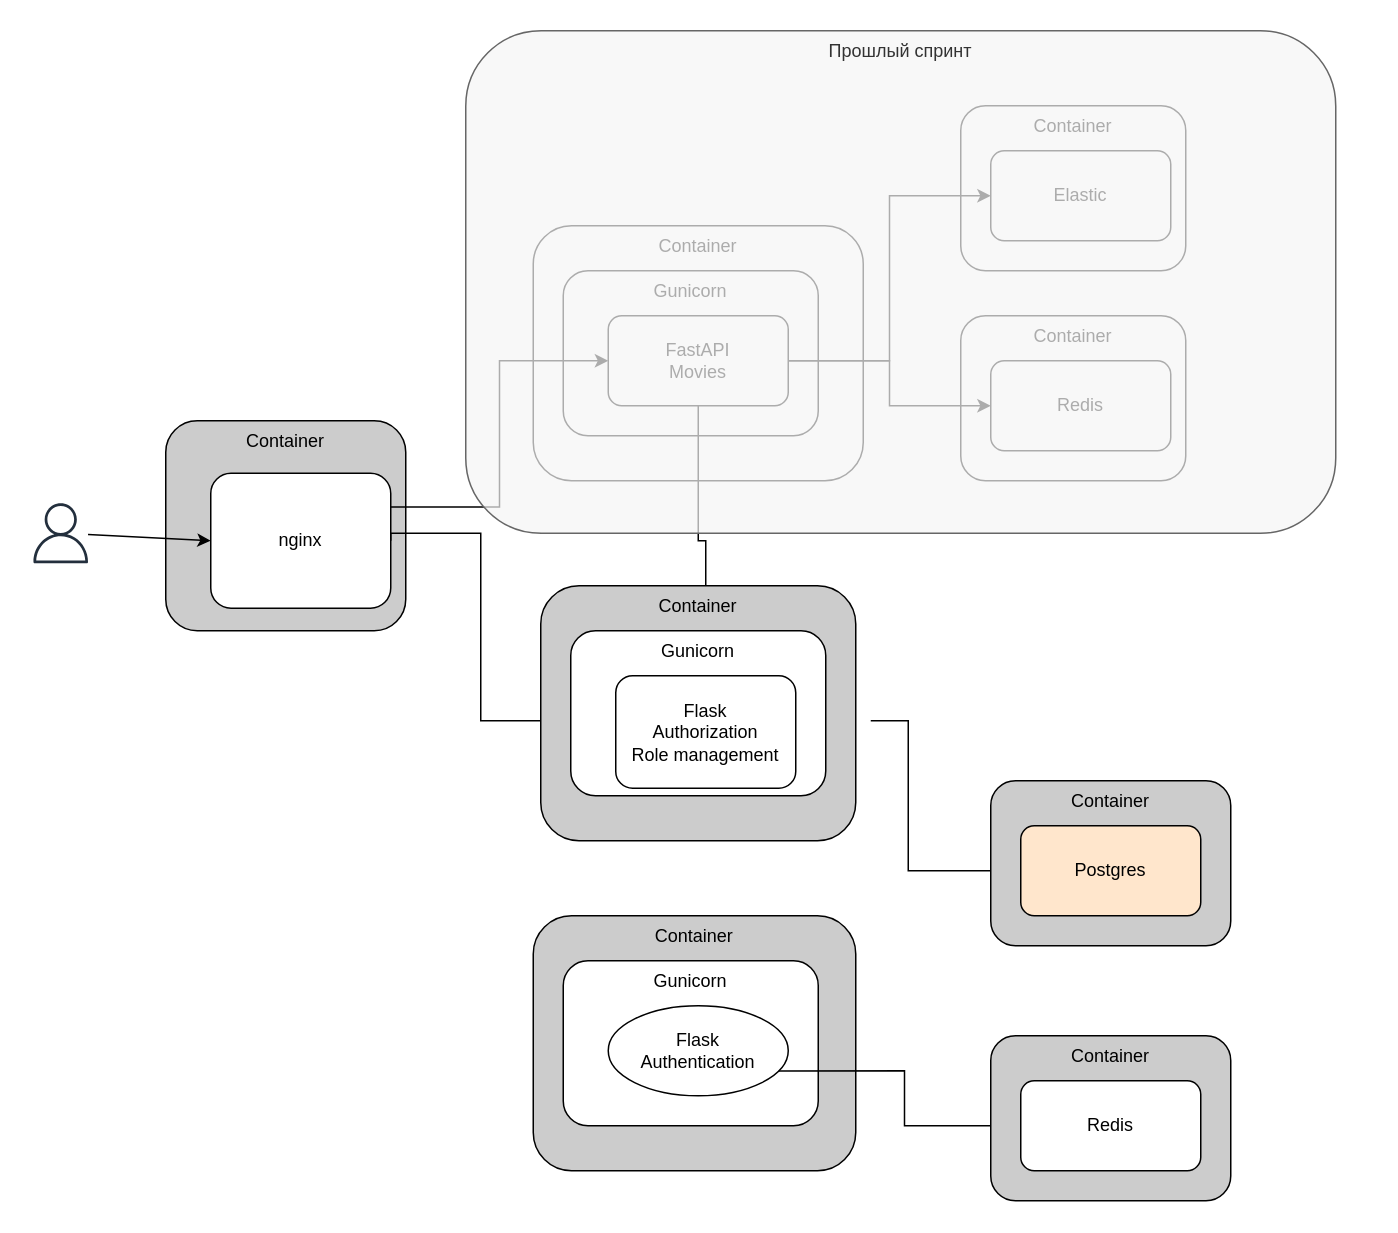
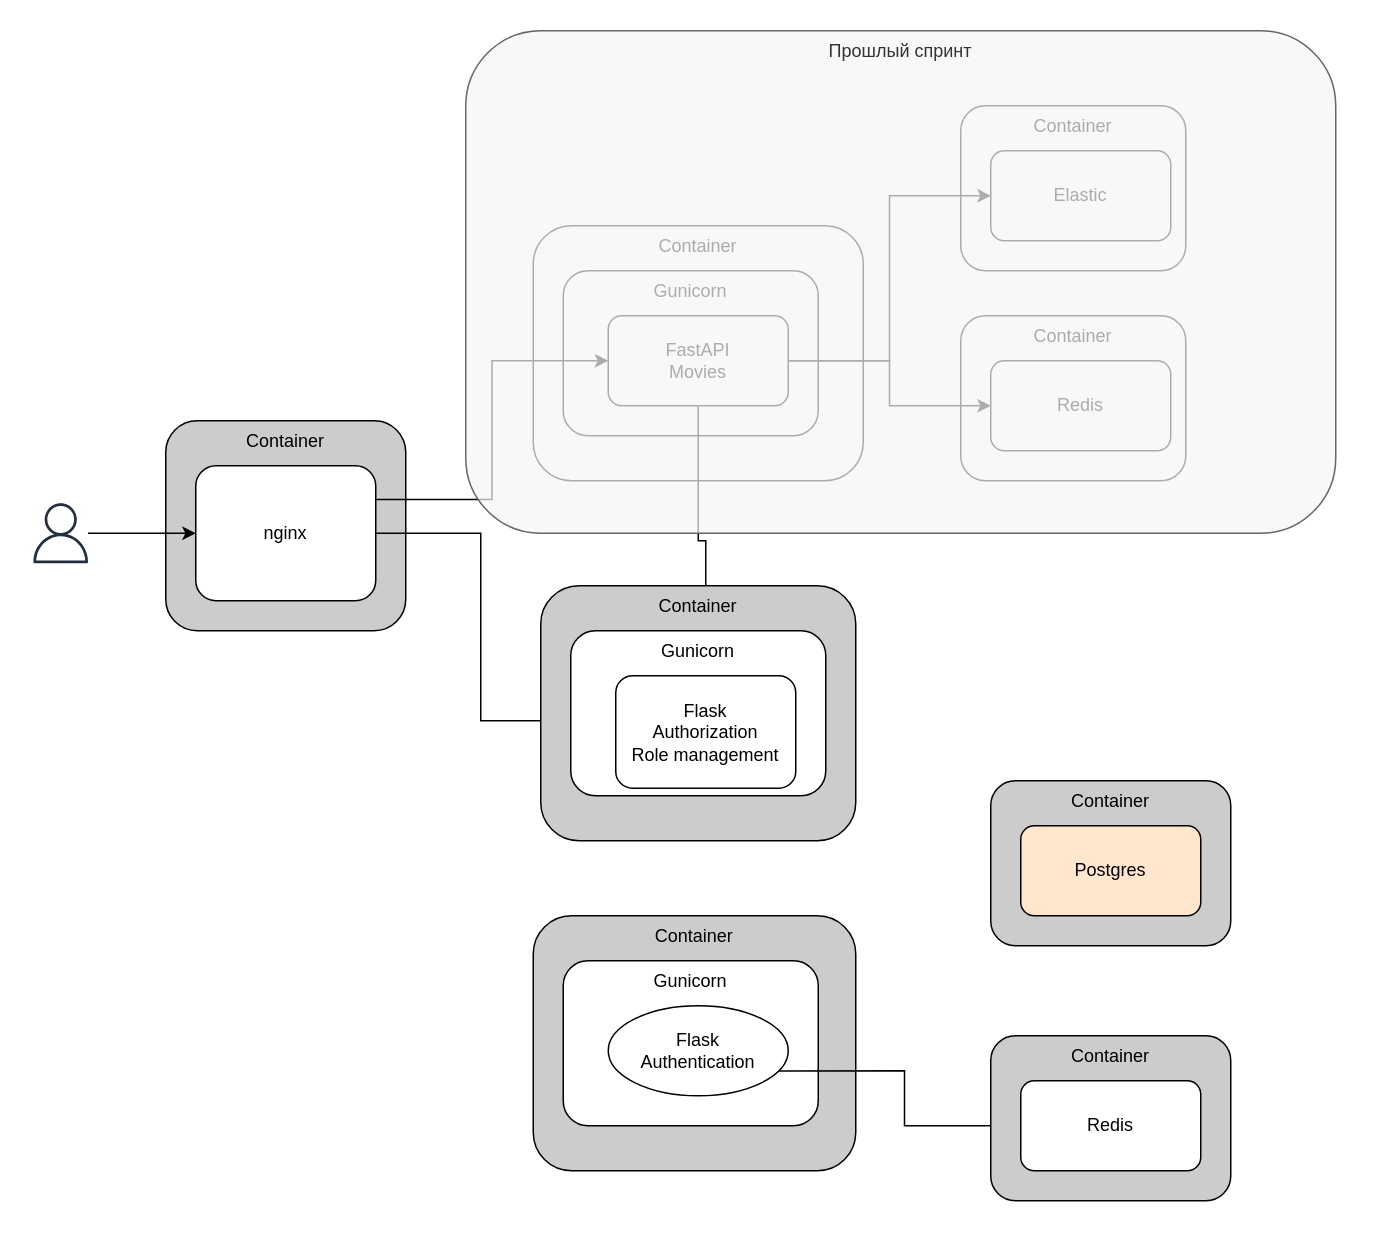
node "nginx": moved (301, 541) -> (286, 533)
edge "Flask Authorization Role management" -> "Postgres": removed
